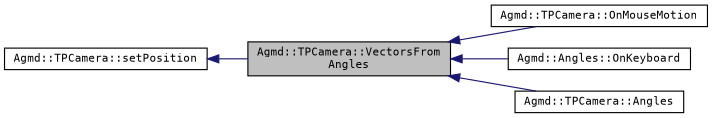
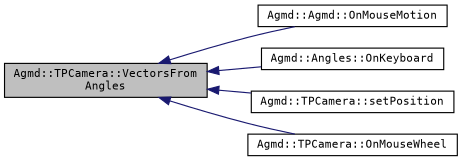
node "Agmd::TPCamera::OnMouseMotion": label "Agmd::TPCamera::OnMouseMotion" -> "Agmd::Agmd::OnMouseMotion"
edge "Agmd::TPCamera::VectorsFrom Angles" -> "Agmd::TPCamera::setPosition": reversed
node "Agmd::TPCamera::Angles": label "Agmd::TPCamera::Angles" -> "Agmd::TPCamera::OnMouseWheel"
